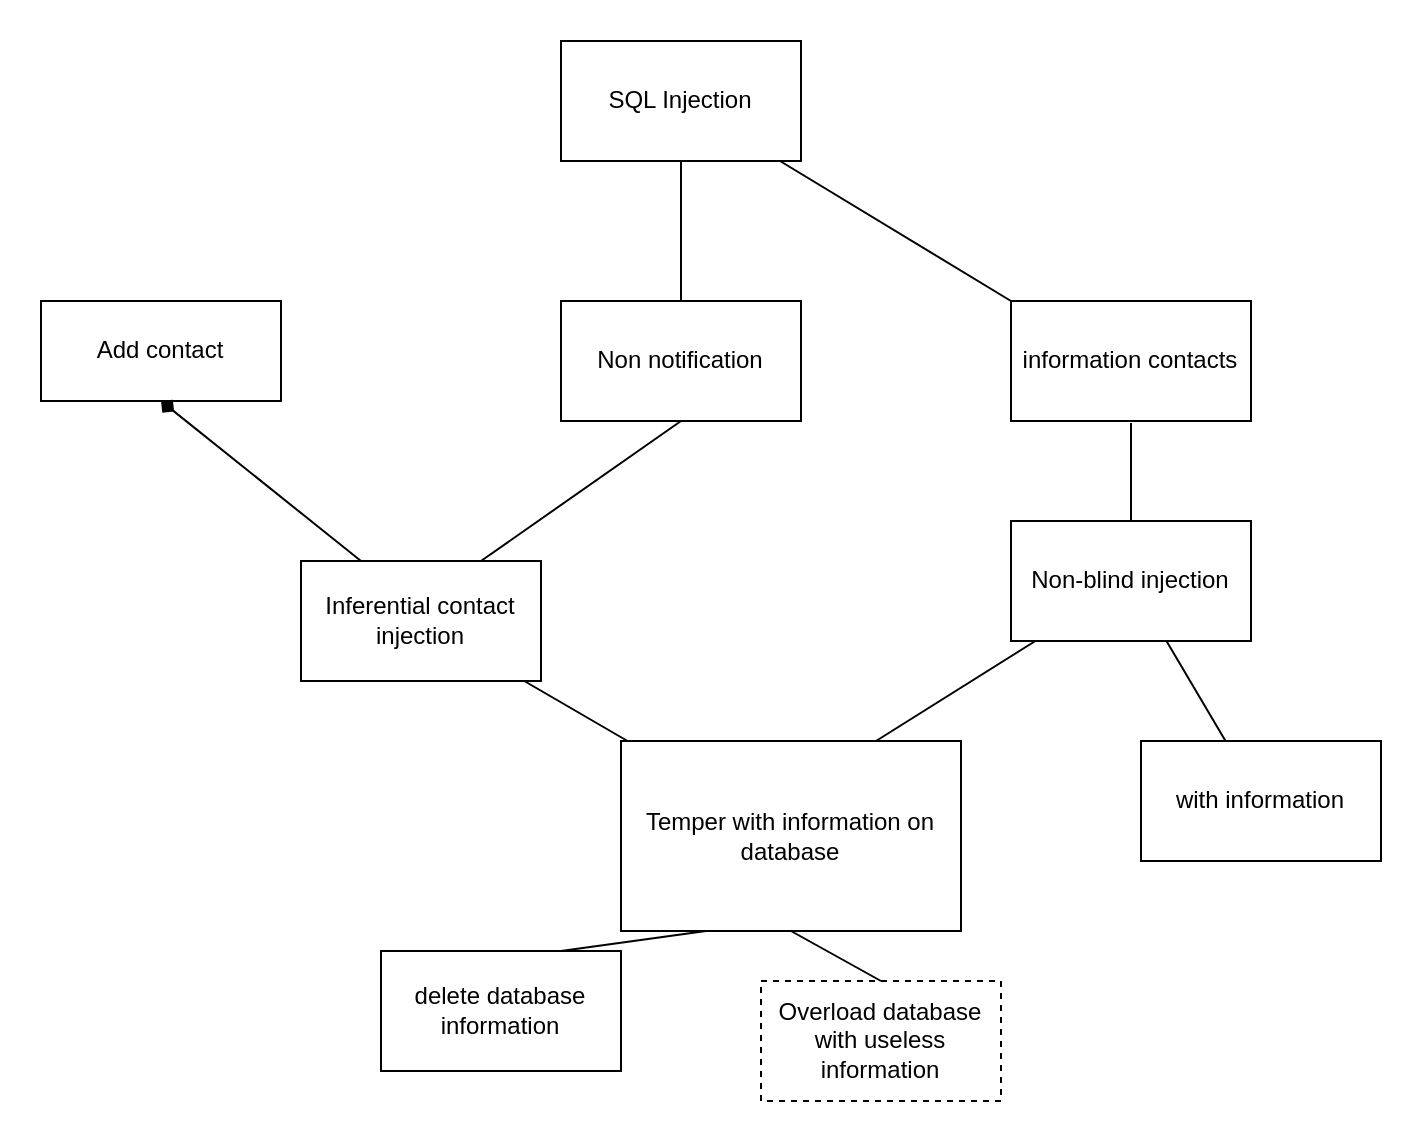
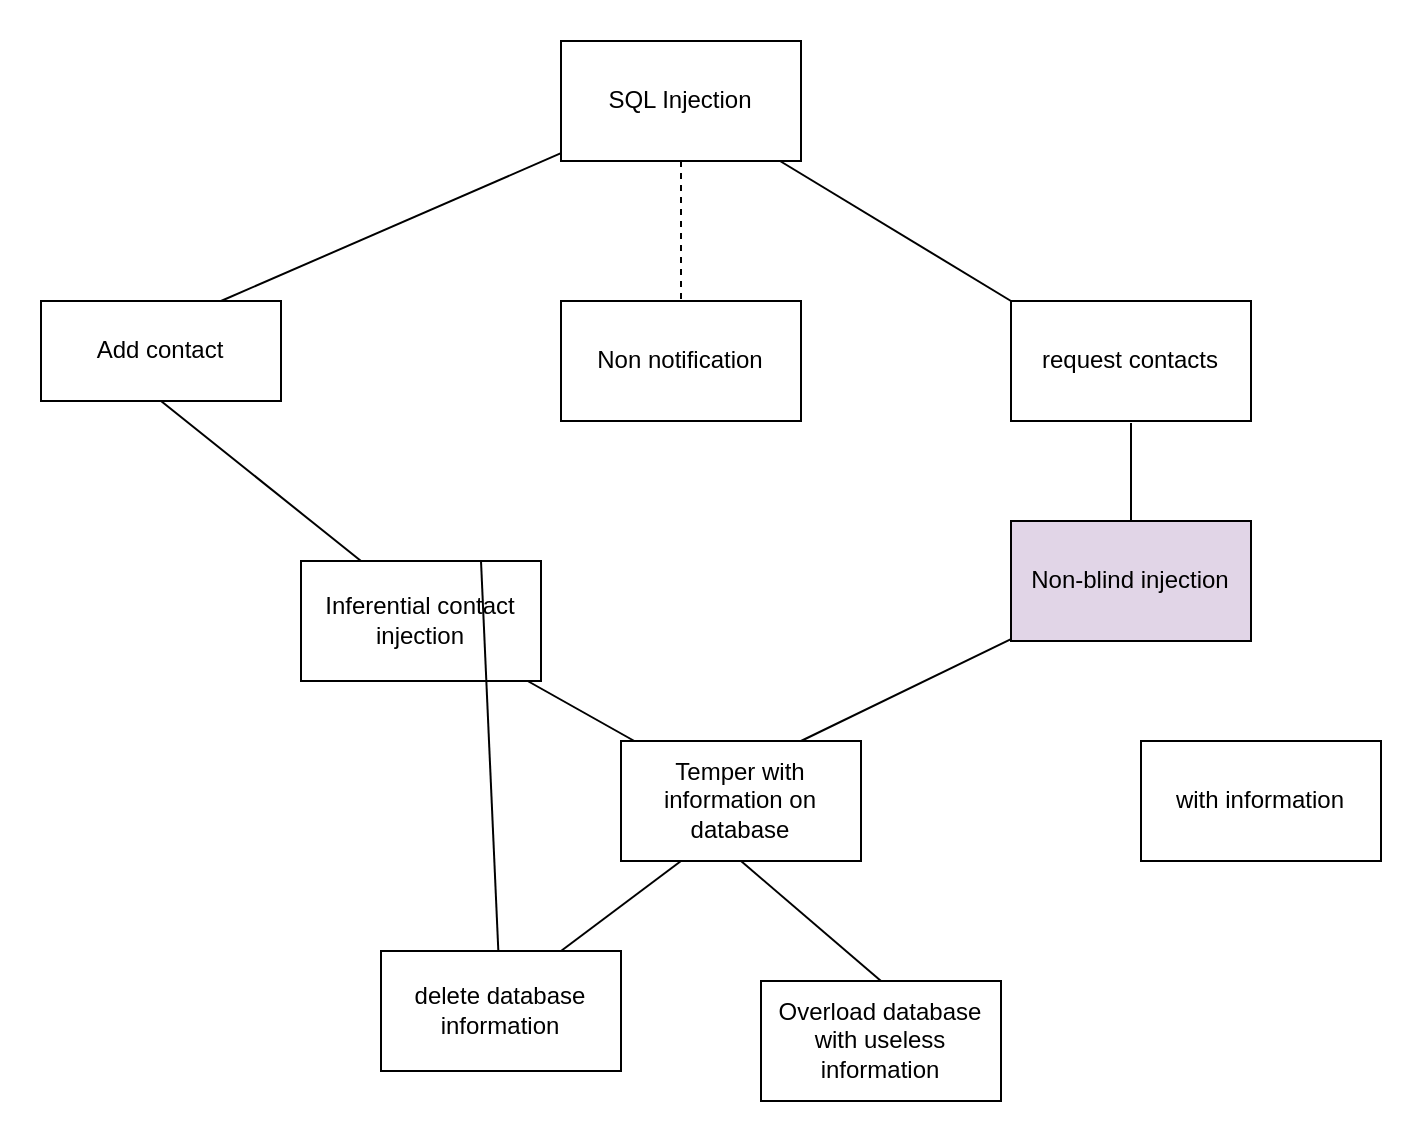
edge "SQL Injection" -- "Add contact": added
edge "SQL Injection" -- "Non notification": style solid -> dashed
node "information contacts": label "information contacts" -> "request contacts"
edge "Inferential contact injection" -> "Add contact": arrowhead diamond -> none
edge "Non notification" -- "Inferential contact injection": now "delete database information" -- "Inferential contact injection"
node "Non-blind injection": fillcolor #ffffff -> #e1d5e7
edge "Non-blind injection" -- "with information": removed
node "Temper with information on database": size 340x190 -> 240x120
node "Overload database with useless information": style dashed -> solid
